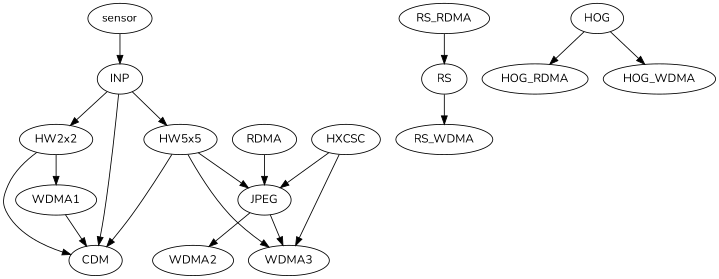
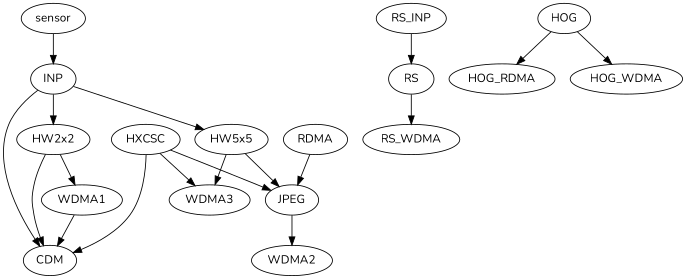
node "RS_RDMA": label "RS_RDMA" -> "RS_INP"
edge "HW5x5" -> "CDM": now "HXCSC" -> "CDM"
edge "JPEG" -> "WDMA3": removed
